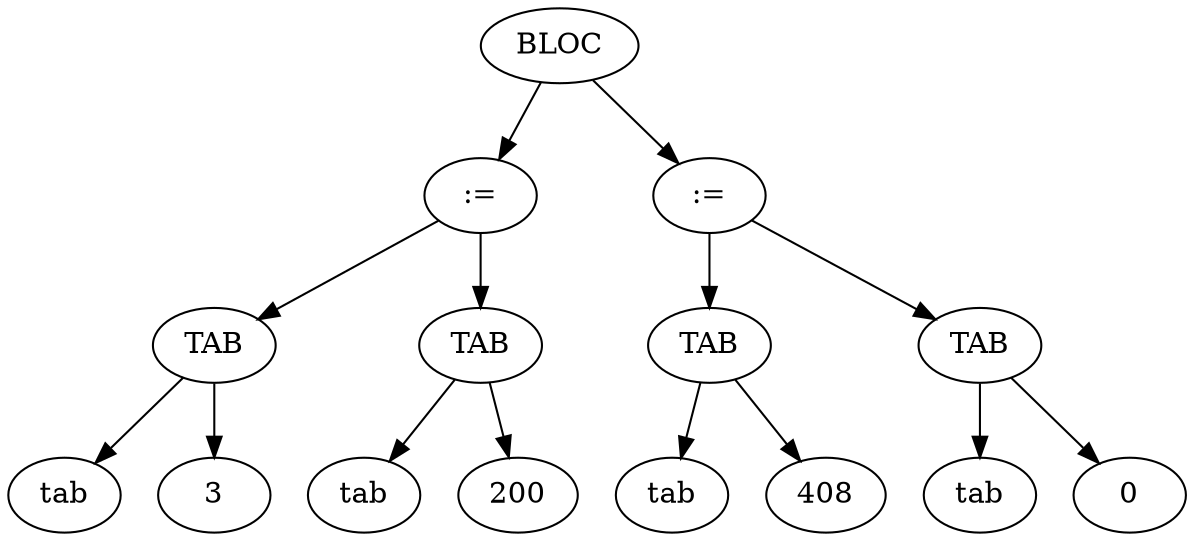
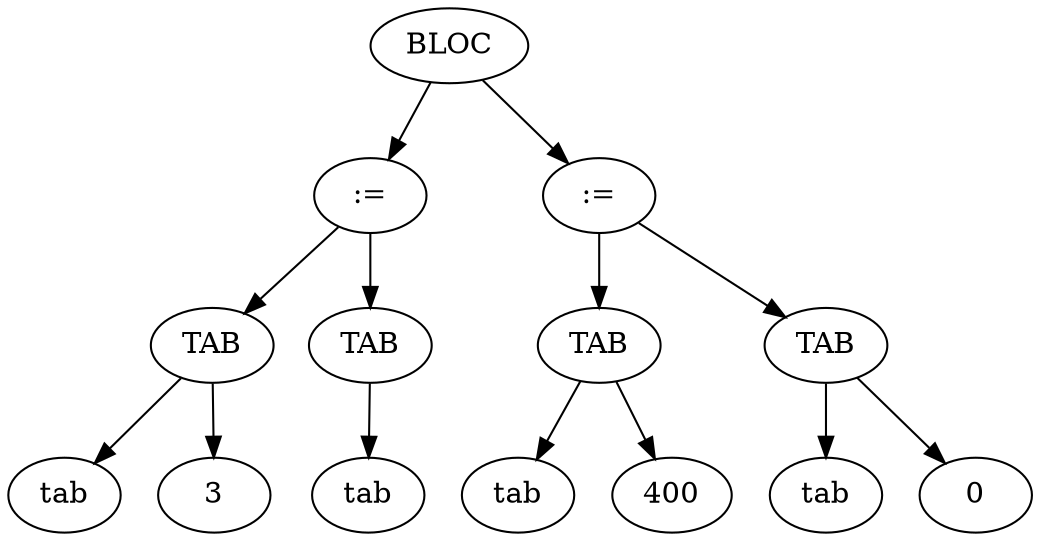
node "200": removed
node "408": label "408" -> "400"
